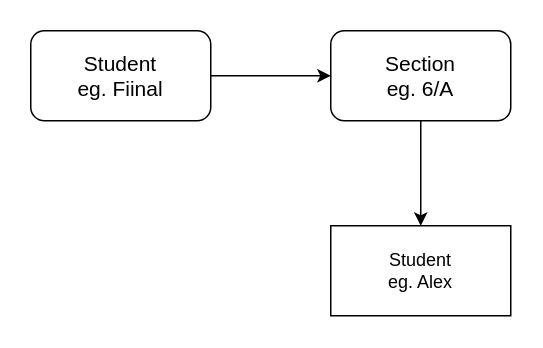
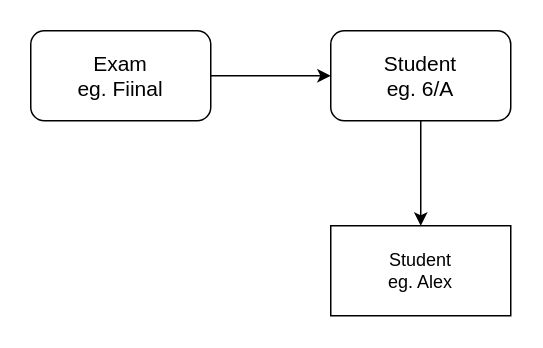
node "Student eg. Fiinal": label "Student eg. Fiinal" -> "Exam eg. Fiinal"
node "Section eg. 6/A": label "Section eg. 6/A" -> "Student eg. 6/A"
